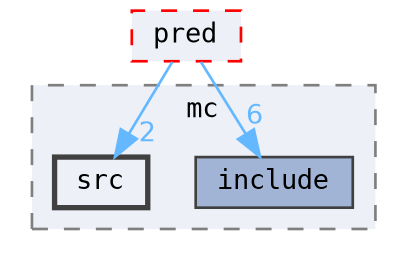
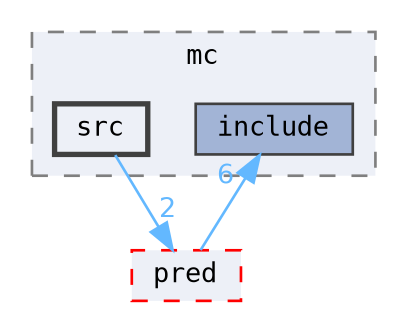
edge "pred" -> "src": reversed
